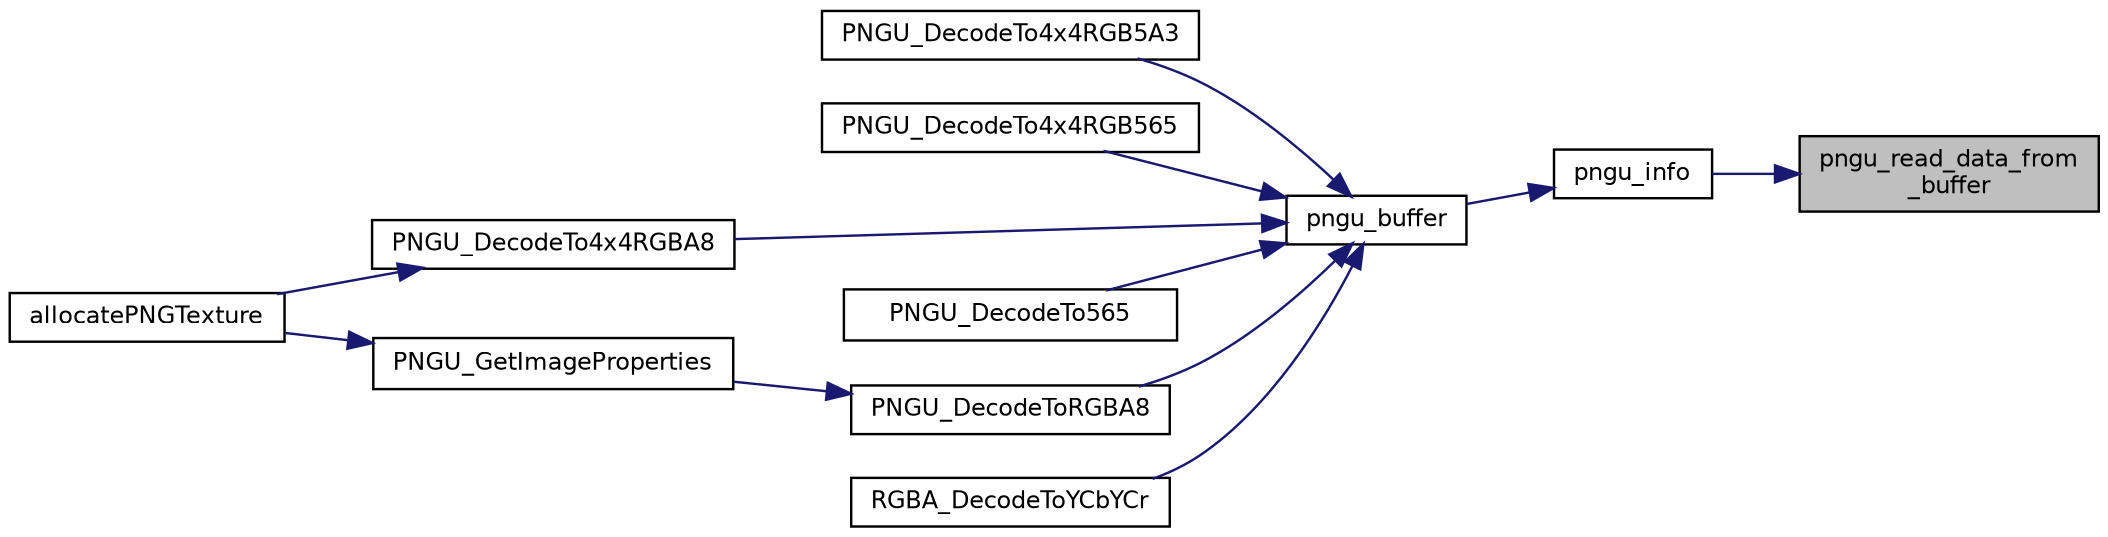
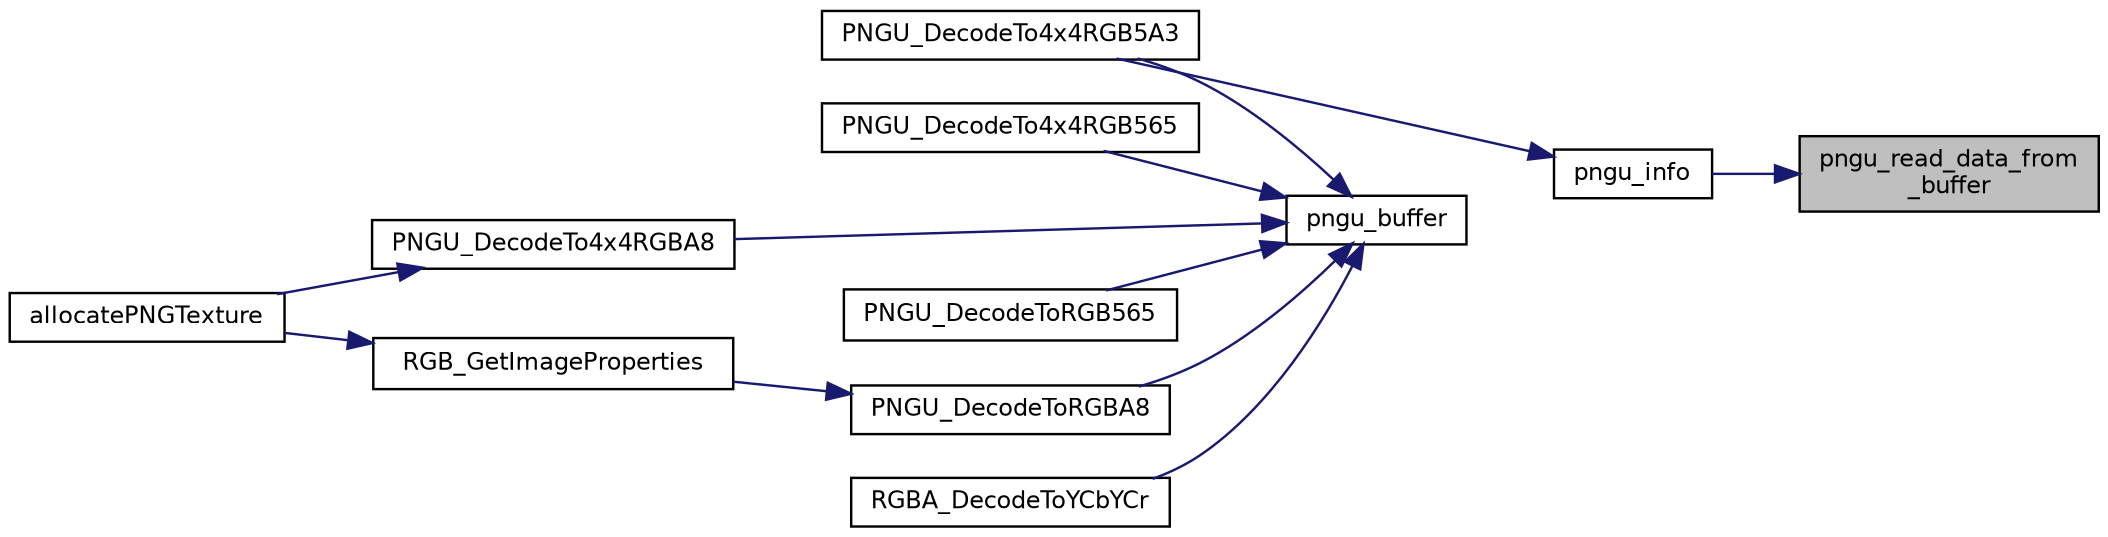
edge "pngu_buffer" -> "pngu_info": now "PNGU_DecodeTo4x4RGB5A3" -> "pngu_info"
node "PNGU_DecodeTo565": label "PNGU_DecodeTo565" -> "PNGU_DecodeToRGB565"
node "PNGU_GetImageProperties": label "PNGU_GetImageProperties" -> "RGB_GetImageProperties"
